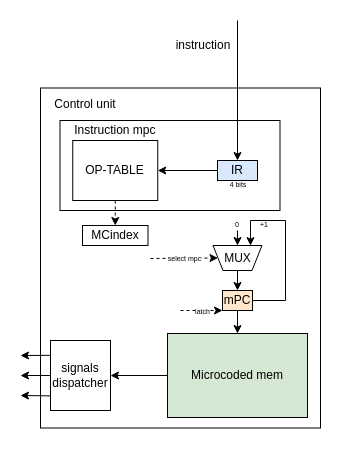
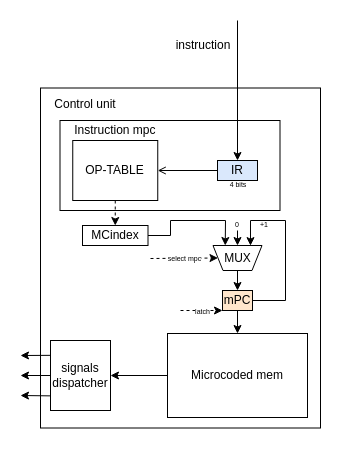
edge "IR" -> "OP-TABLE": arrowhead classic -> open
edge "MCindex" -> "MUX": added
node "Microcoded mem": fillcolor #d5e8d4 -> #ffffff
